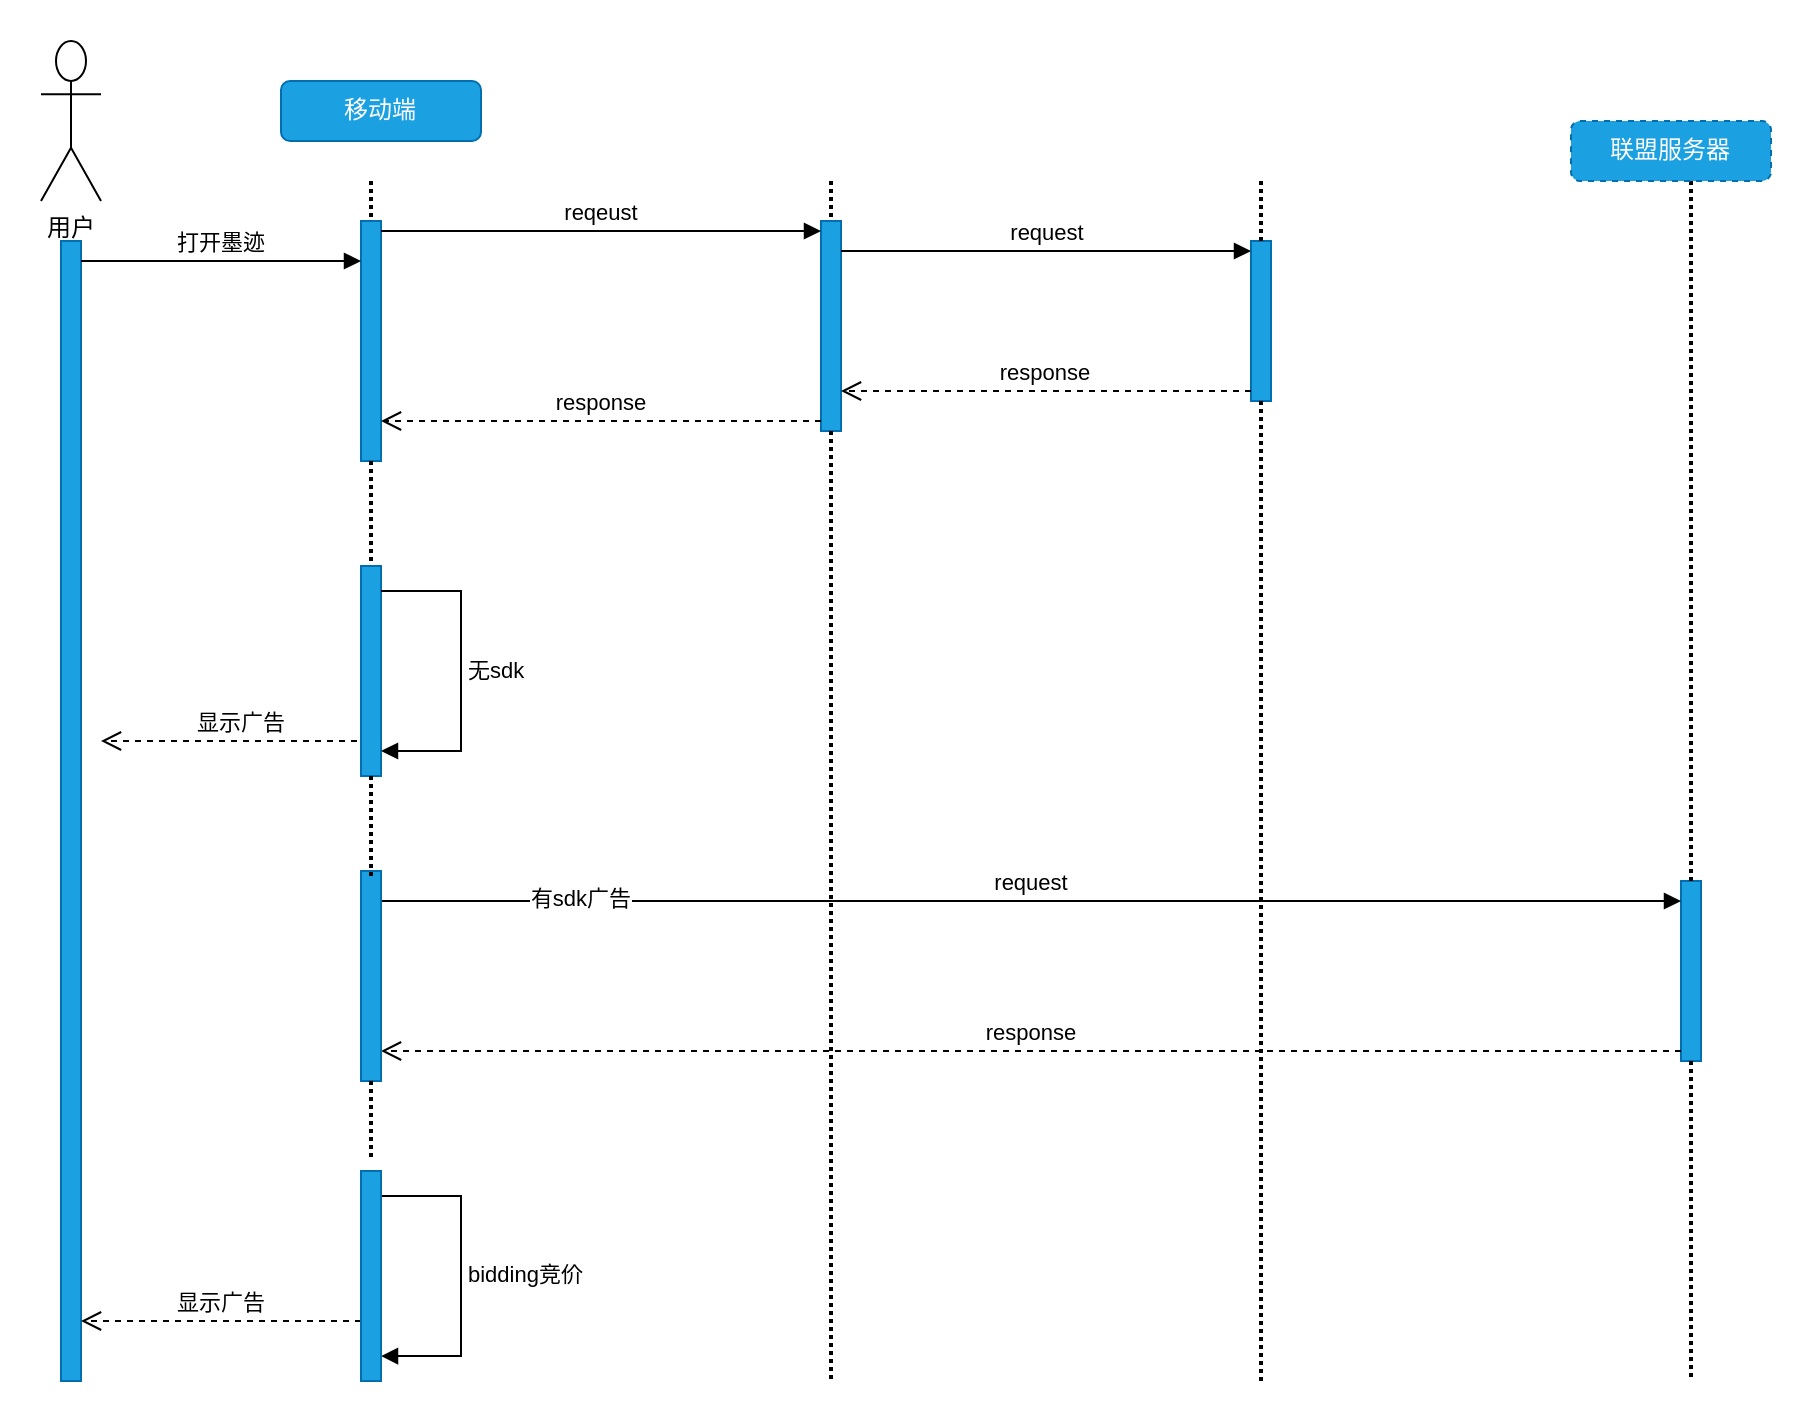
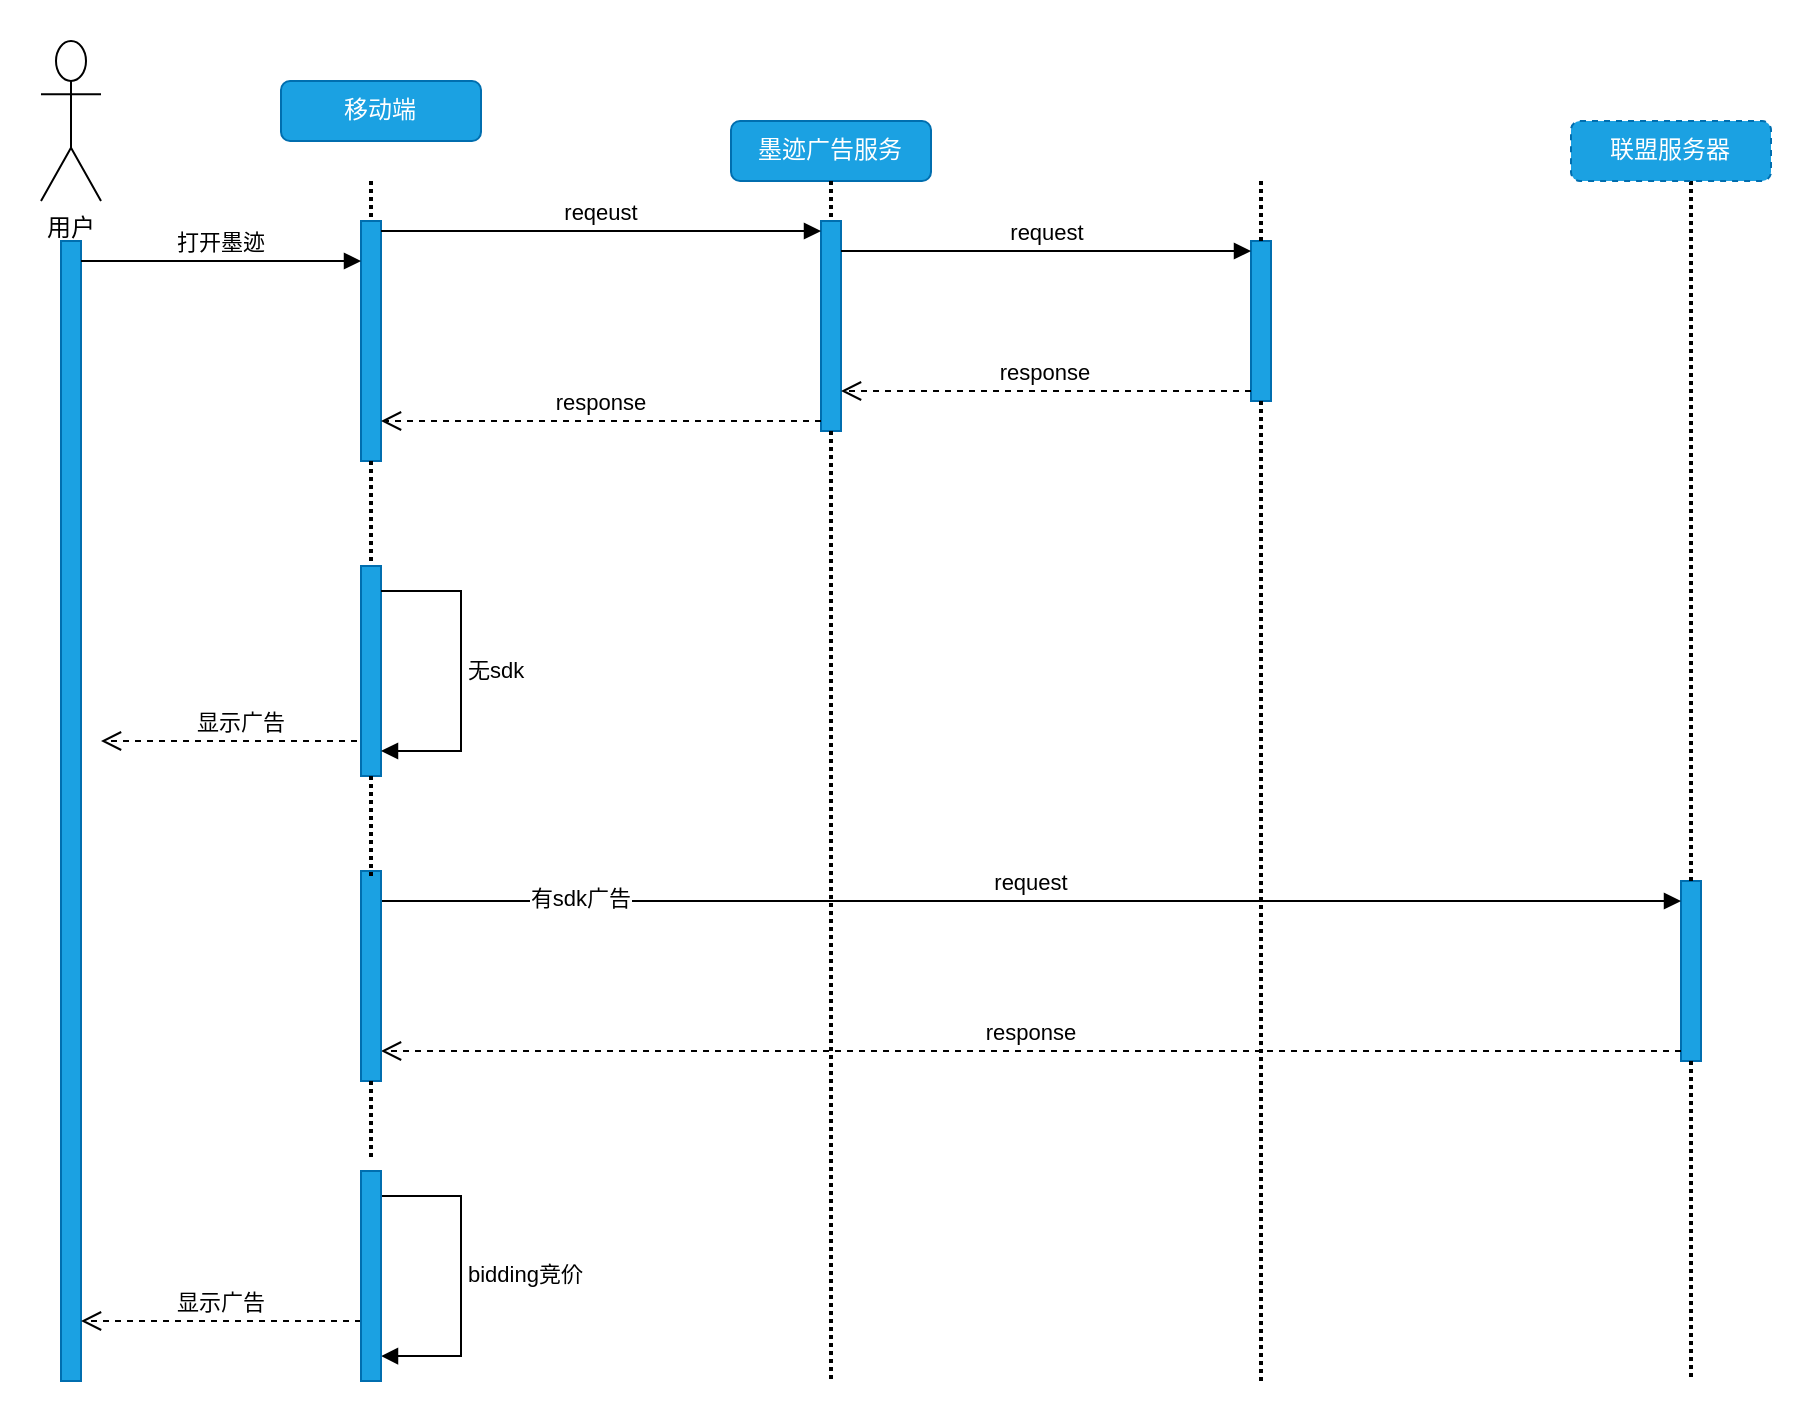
node "墨迹广告服务": added
